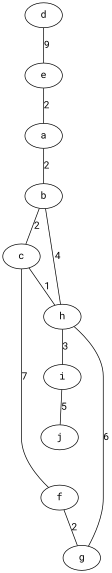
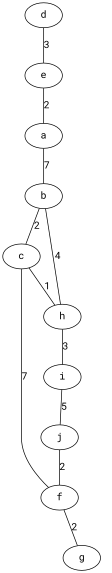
edge "d" -- "e": label "9" -> "3"
edge "a" -- "b": label "2" -> "7"
edge "h" -- "g": removed, label "6"
edge "j" -- "f": added, label "2"
